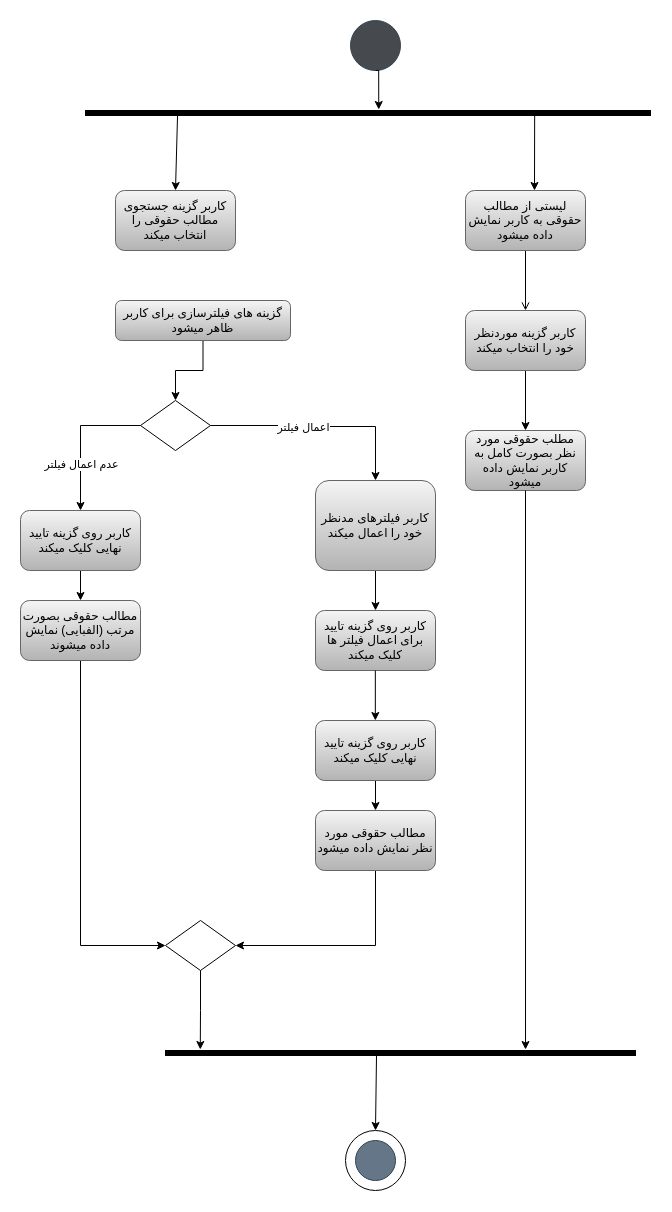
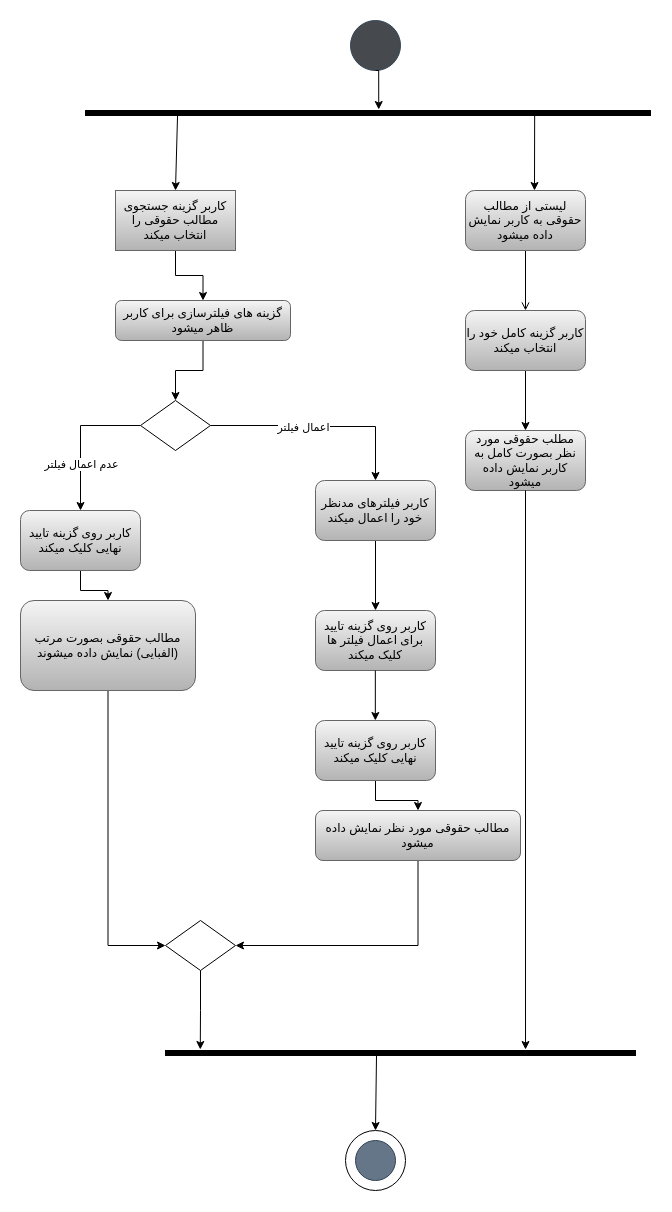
node "کاربر گزینه جستجوی مطالب حقوقی را انتخاب میکند": shape rounded rectangle -> rectangle
edge "کاربر گزینه جستجوی مطالب حقوقی را انتخاب میکند" -> "گزینه های فیلترسازی برای کاربر ظاهر میشود": added
node "کاربر گزینه موردنظر خود را انتخاب میکند": label "کاربر گزینه موردنظر خود را انتخاب میکند" -> "کاربر گزینه کامل خود را انتخاب میکند"
node "کاربر فیلترهای مدنظر خود را اعمال میکند": size 120x90 -> 120x60
node "مطالب حقوقی بصورت مرتب (الفبایی) نمایش داده میشوند": size 120x60 -> 175x90
node "مطالب حقوقی مورد نظر نمایش داده میشود": size 120x60 -> 205x50
